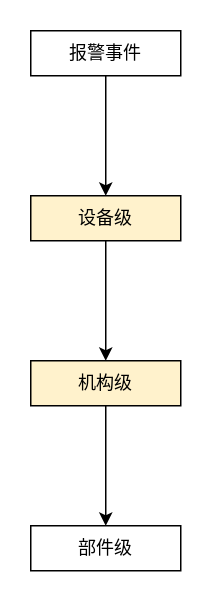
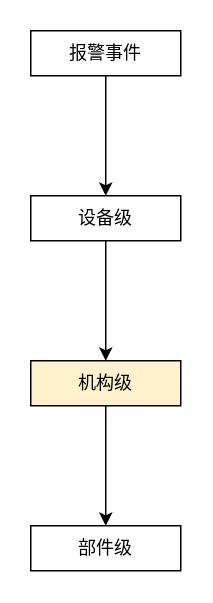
node "设备级": fillcolor #fff2cc -> #ffffff
